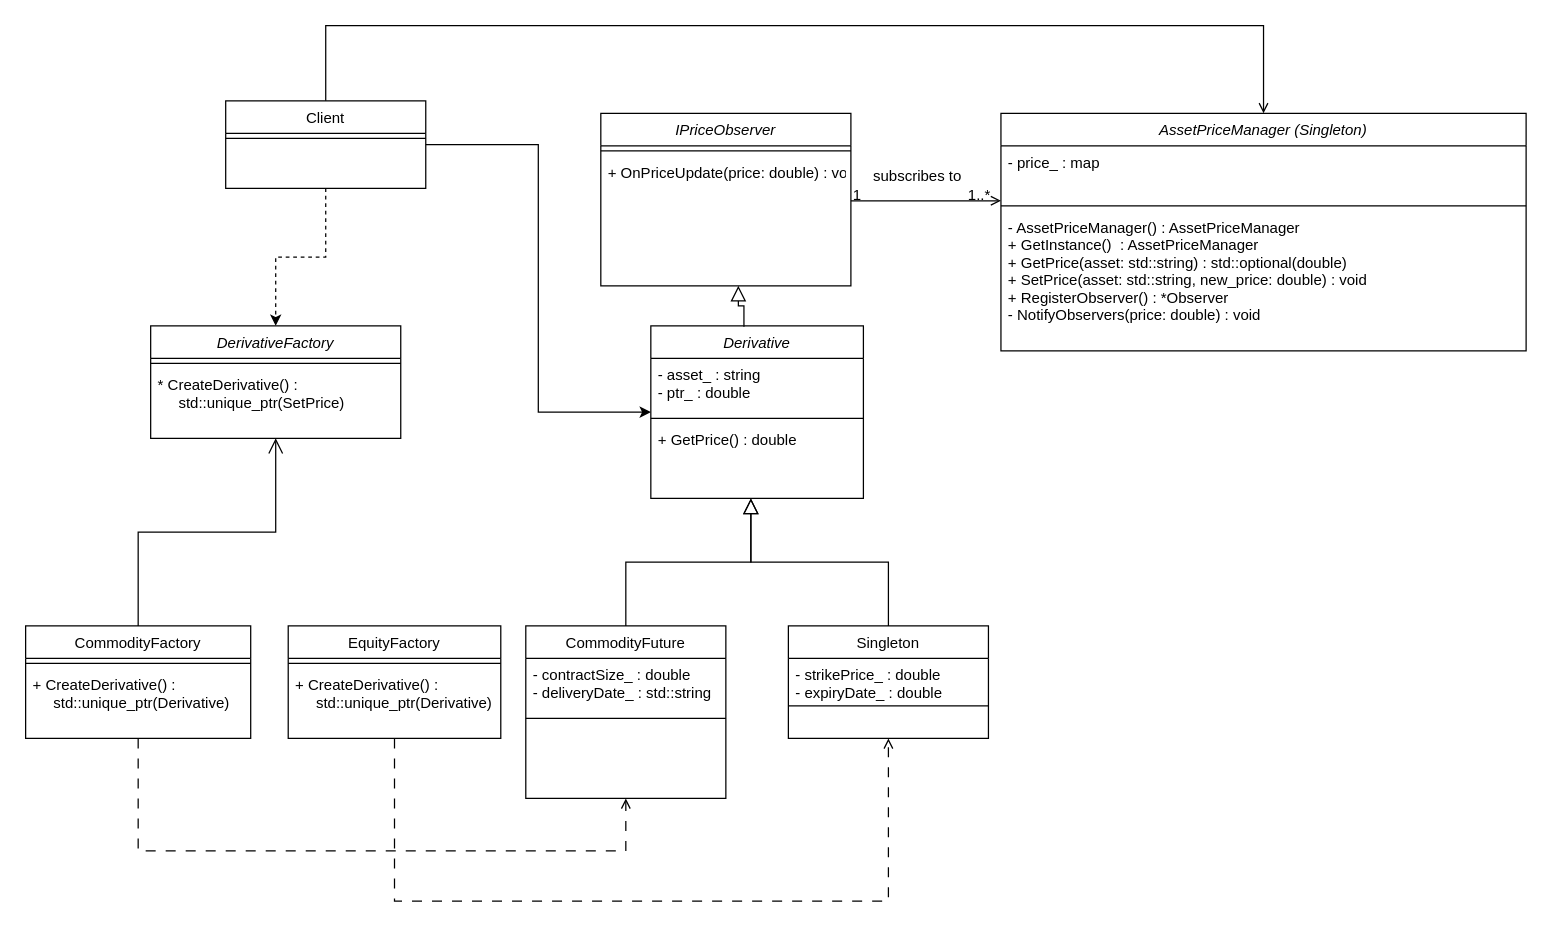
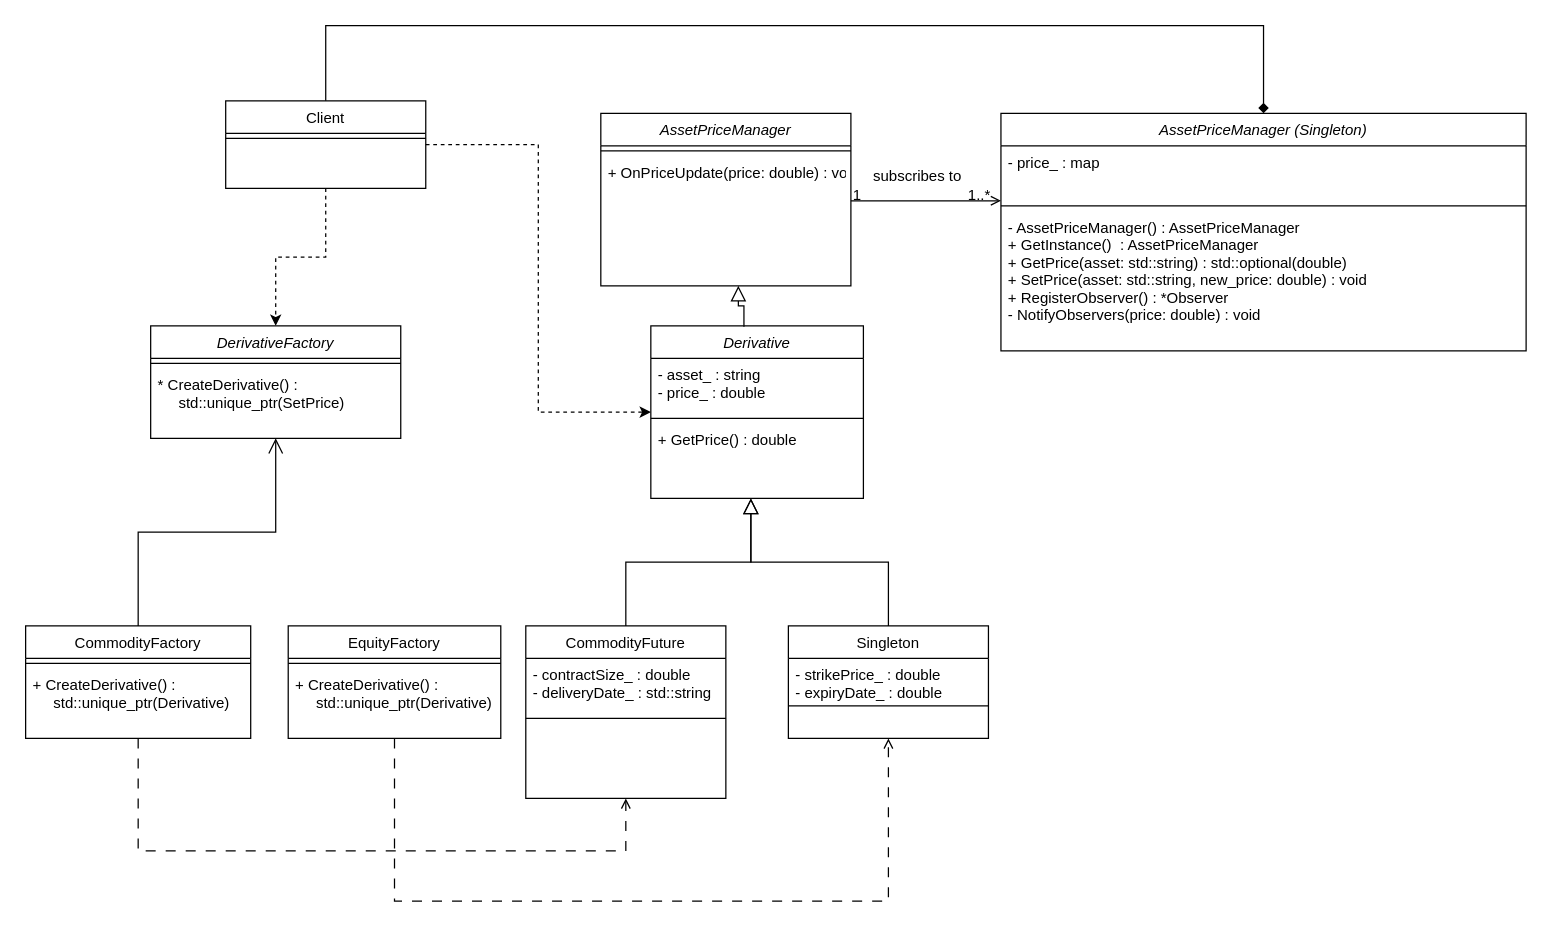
edge "Client" -> "AssetPriceManager (Singleton)": arrowhead open -> diamond
node "IPriceObserver": label "IPriceObserver" -> "AssetPriceManager"
edge "Client" -> "Derivative": style solid -> dashed
node "- asset_ : string - ptr_ : double": label "- asset_ : string - ptr_ : double" -> "- asset_ : string - price_ : double"
